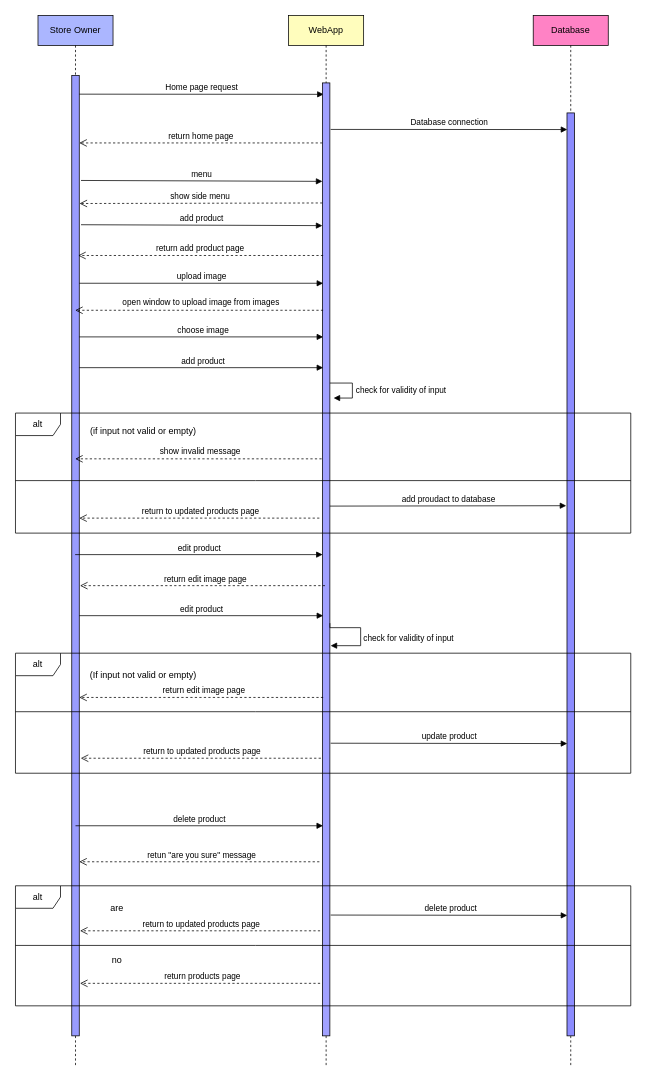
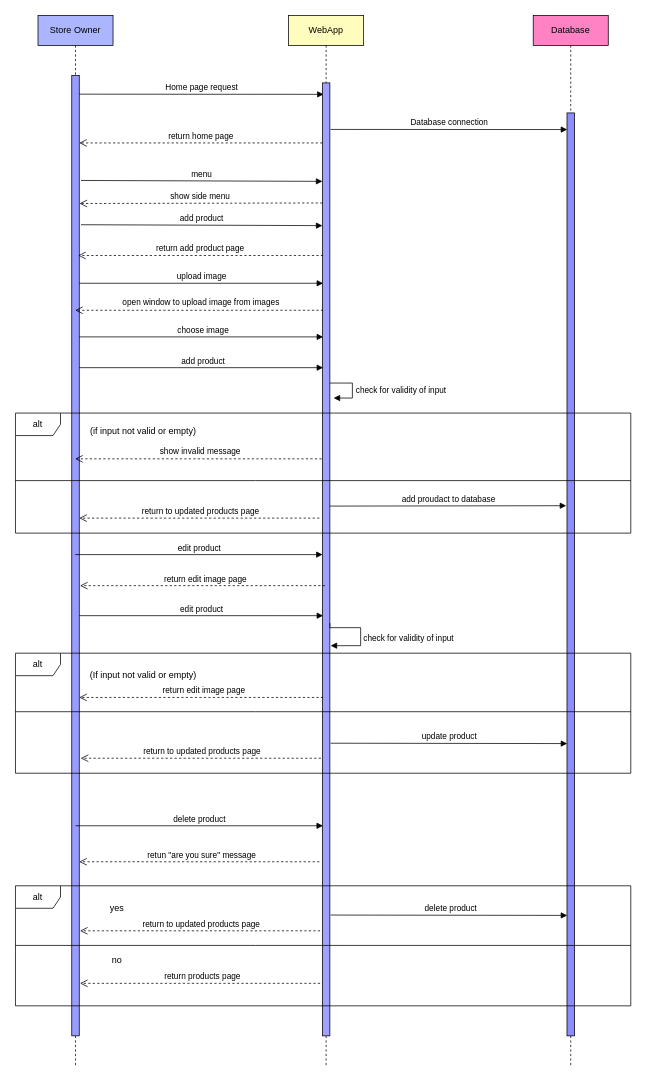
node "are": label "are" -> "yes"
